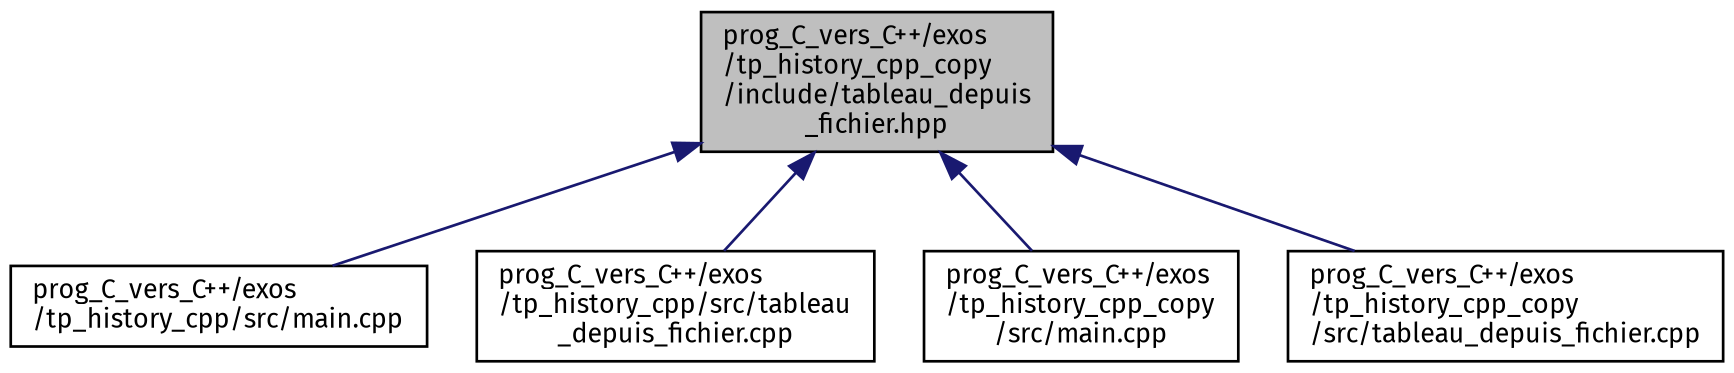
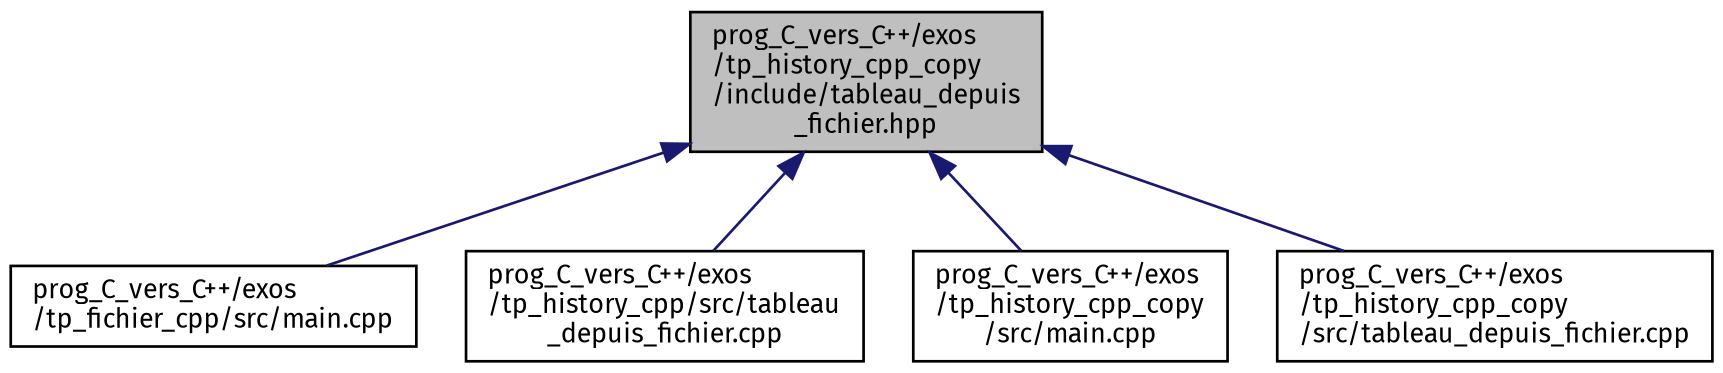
node "prog_C_vers_C++/exos /tp_history_cpp/src/main.cpp": label "prog_C_vers_C++/exos /tp_history_cpp/src/main.cpp" -> "prog_C_vers_C++/exos /tp_fichier_cpp/src/main.cpp"
